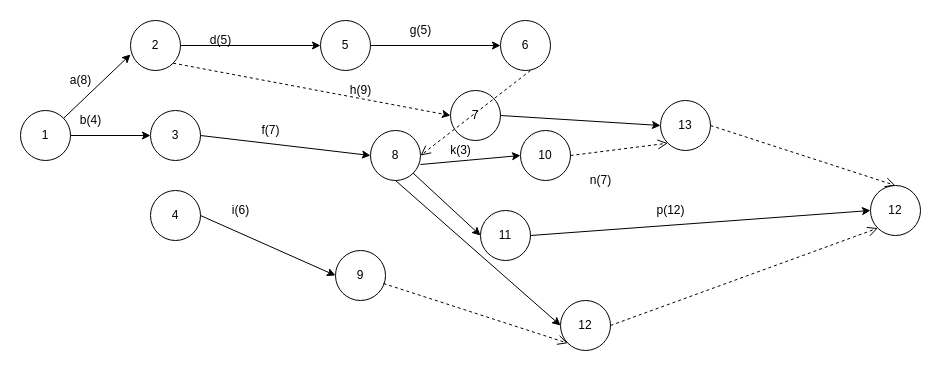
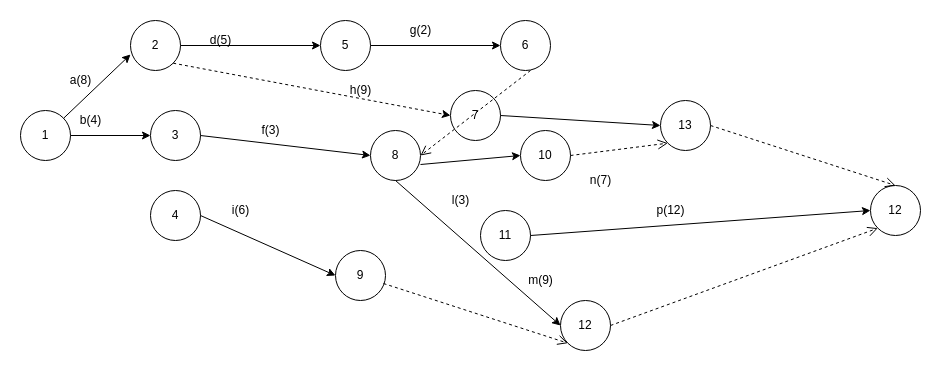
node "g(5)": label "g(5)" -> "g(2)"
node "f(7)": label "f(7)" -> "f(3)"
node "k(3)": removed
node "l(3)": added
edge "8" -> "11": removed
node "m(9)": added
